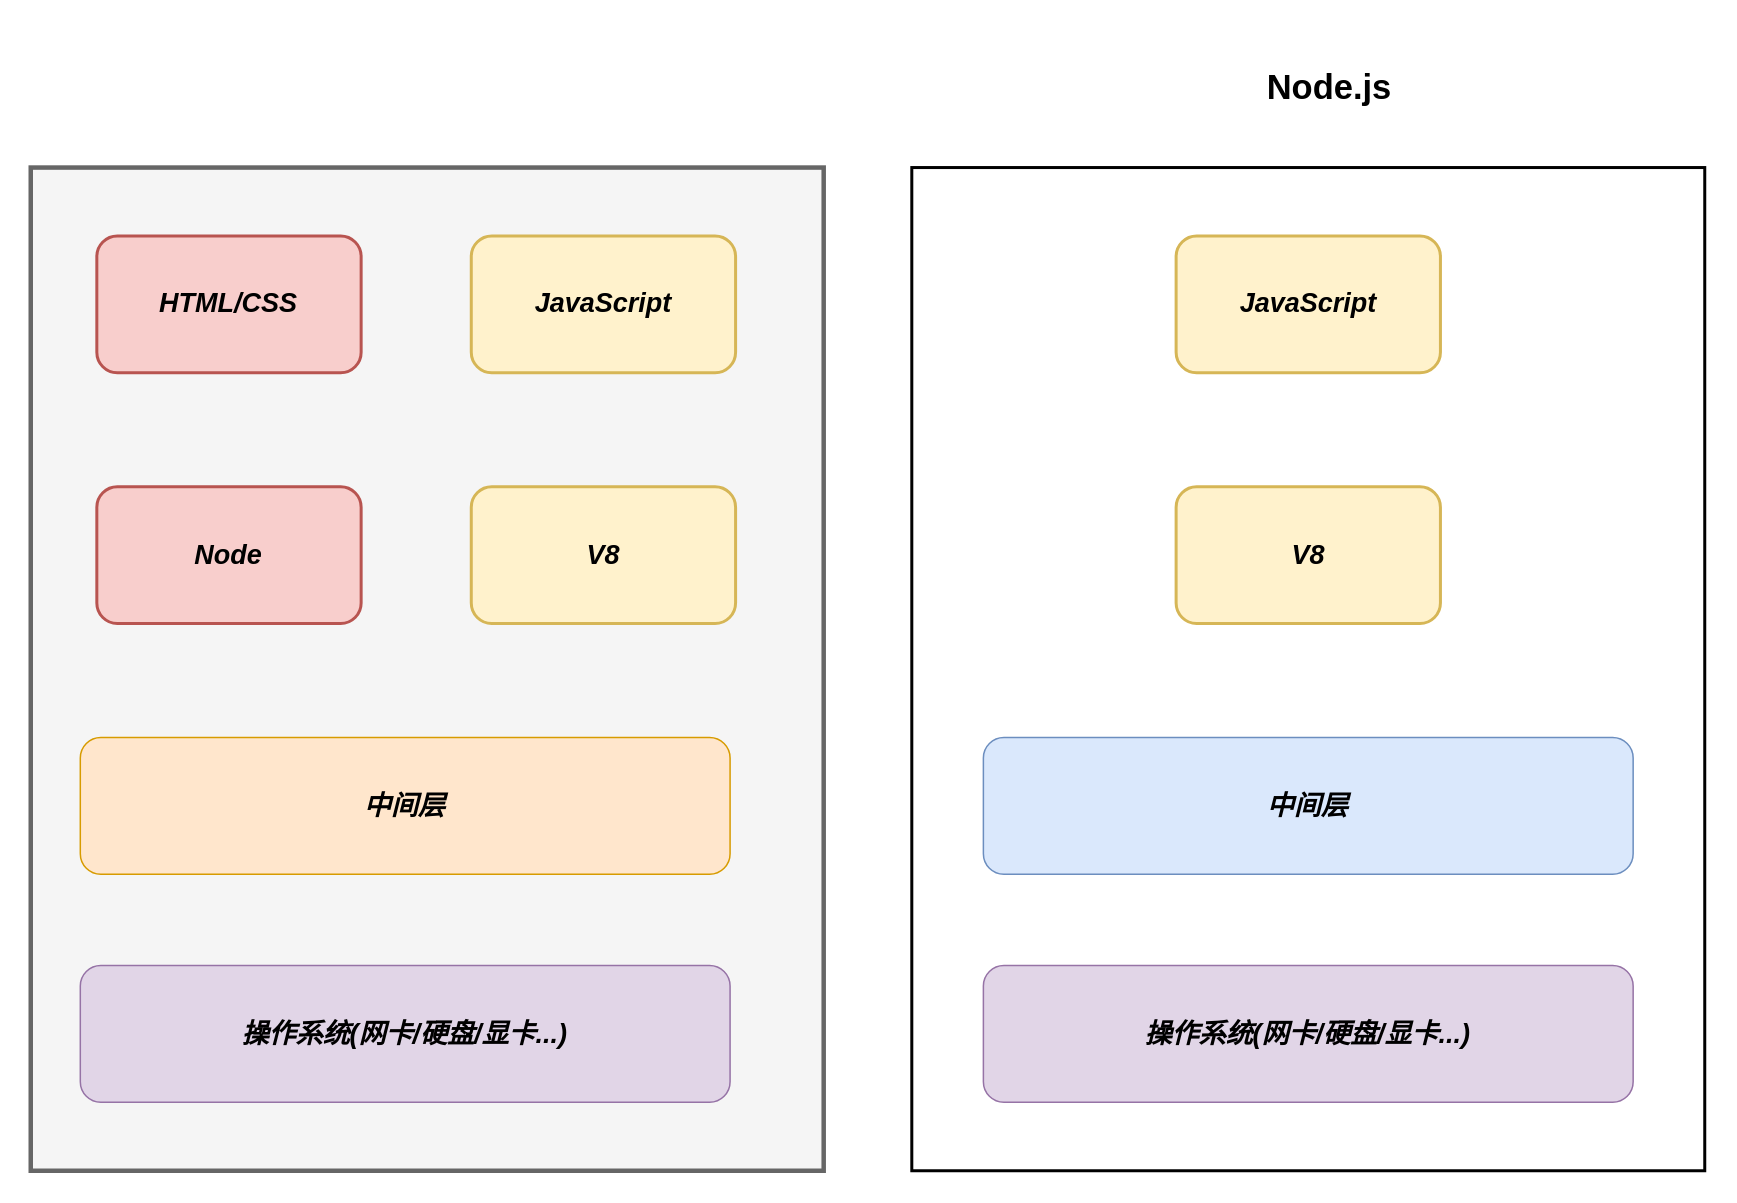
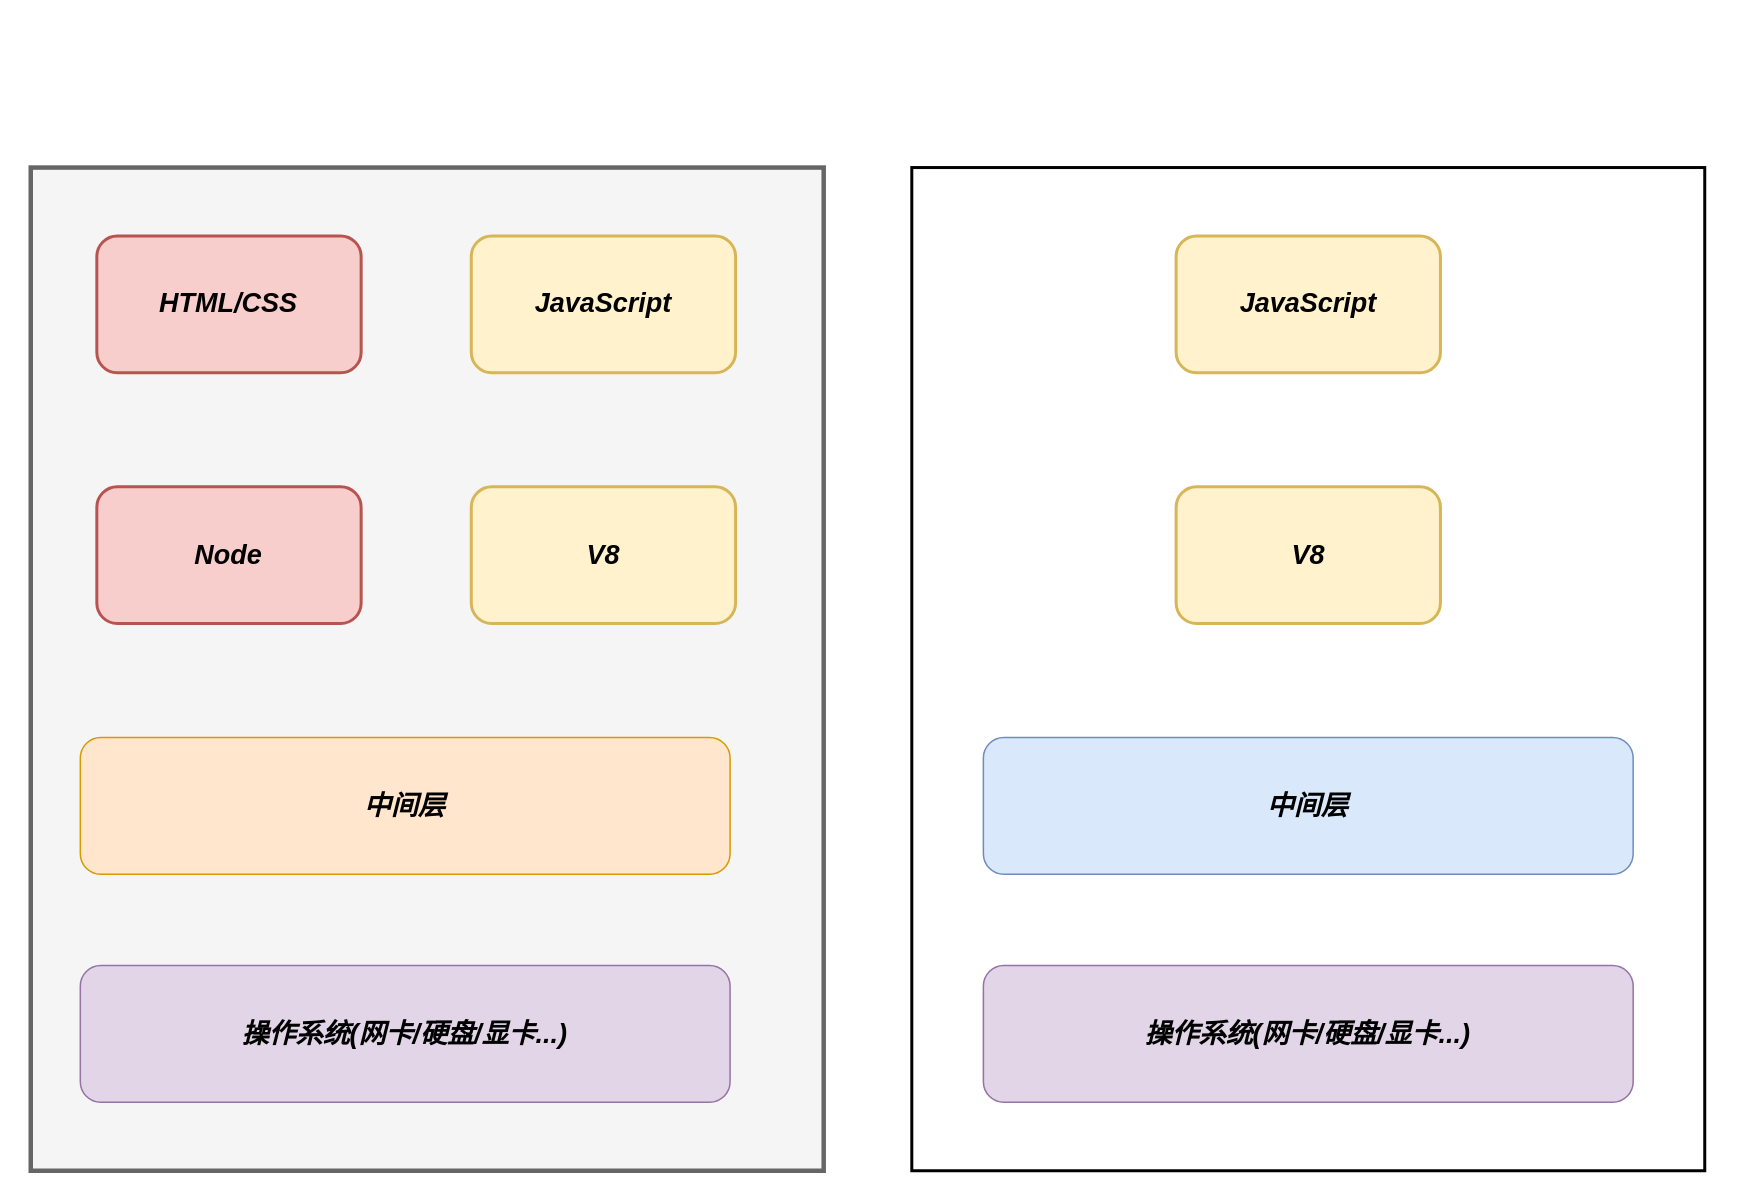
node "Node.js": removed
